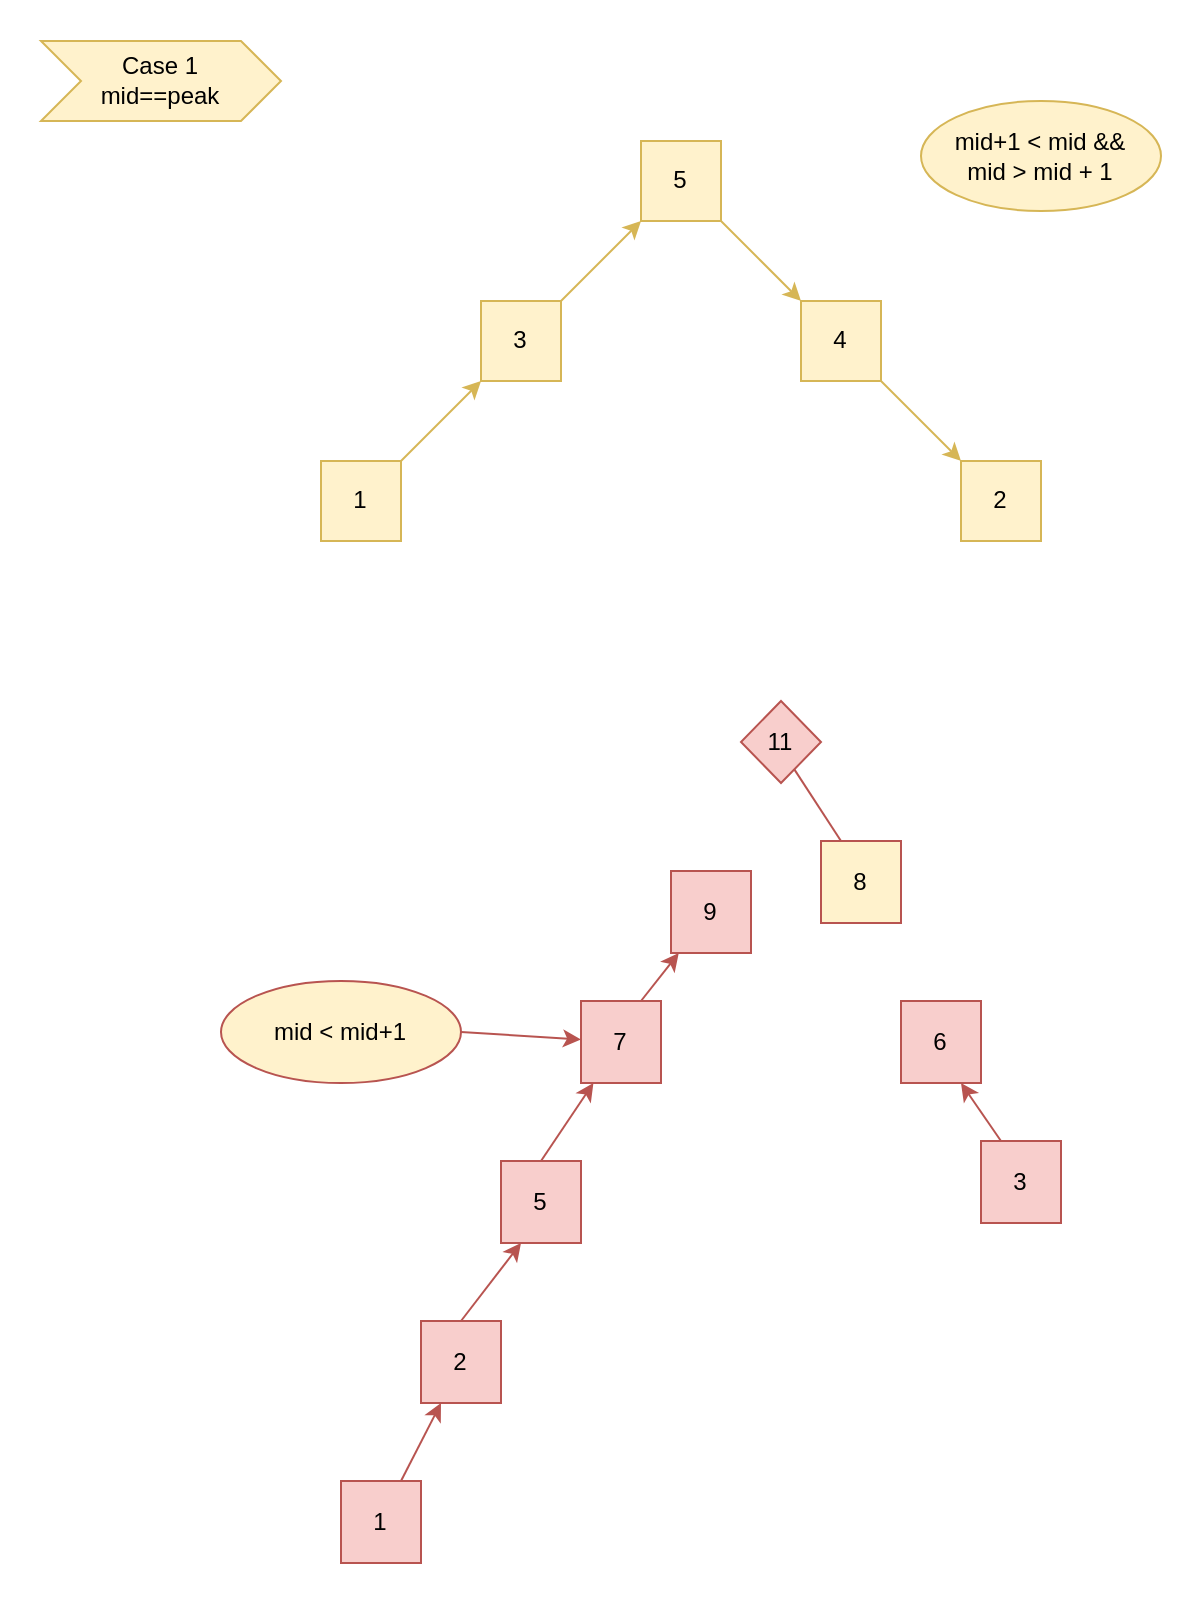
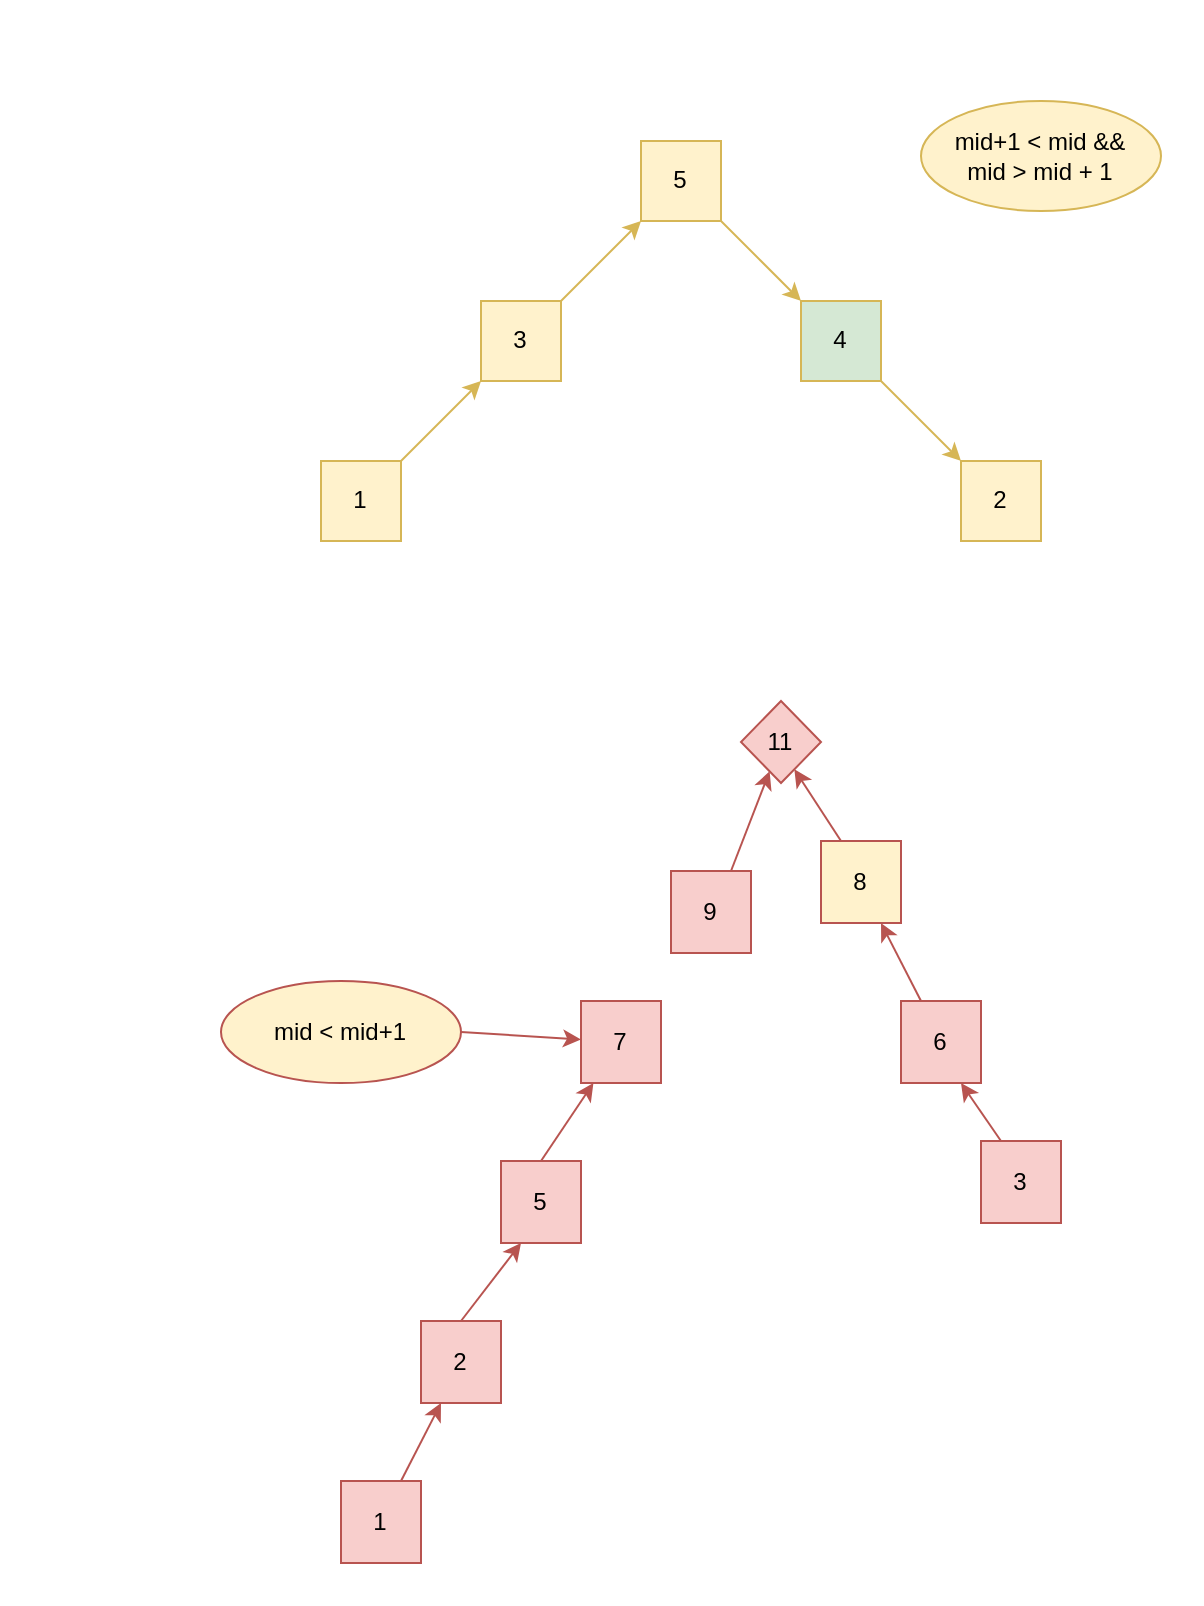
node "Case 1 mid==peak": removed
node "4": fillcolor #fff2cc -> #d5e8d4
edge "11" -- "8": arrowhead none -> classic
edge "9" -> "11": added
edge "6" -> "8": added
edge "7" -> "9": removed
